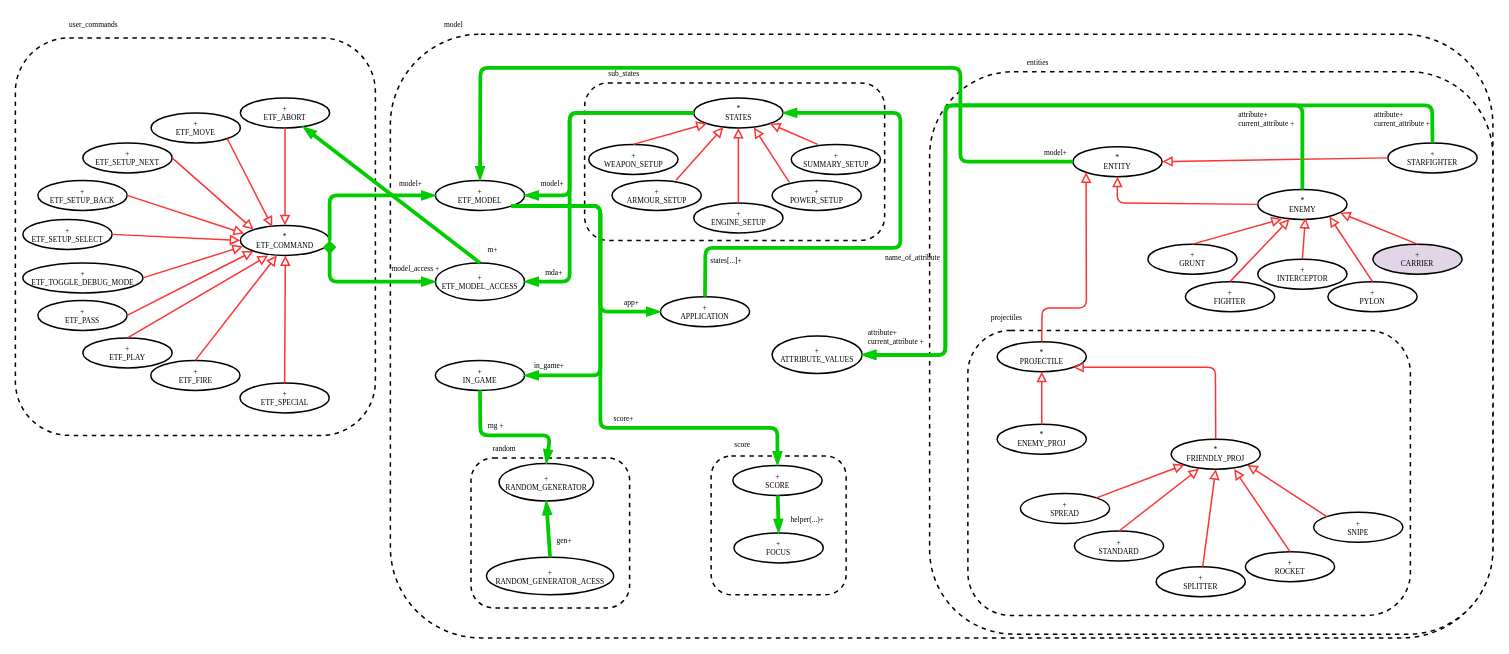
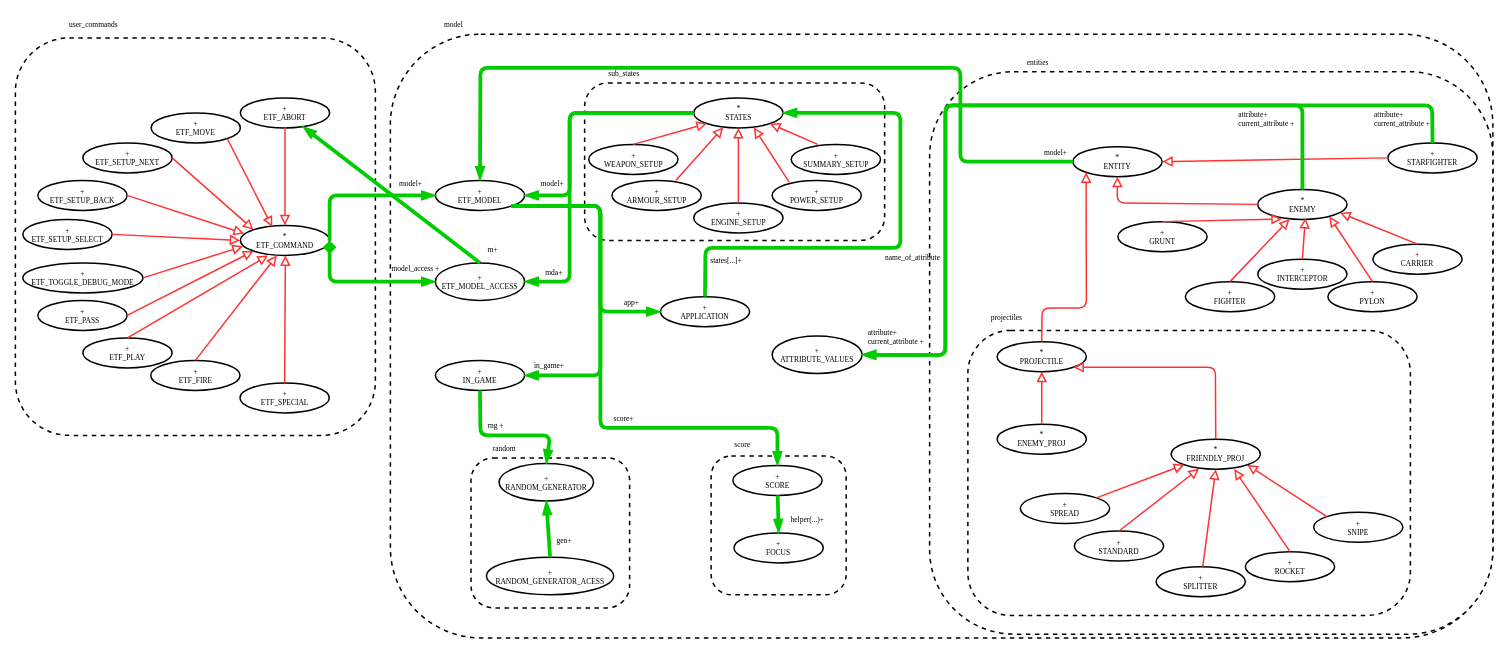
node "+ GRUNT": moved (1193, 259) -> (1163, 237)
node "+ CARRIER": fillcolor #e1d5e7 -> #ffffff
